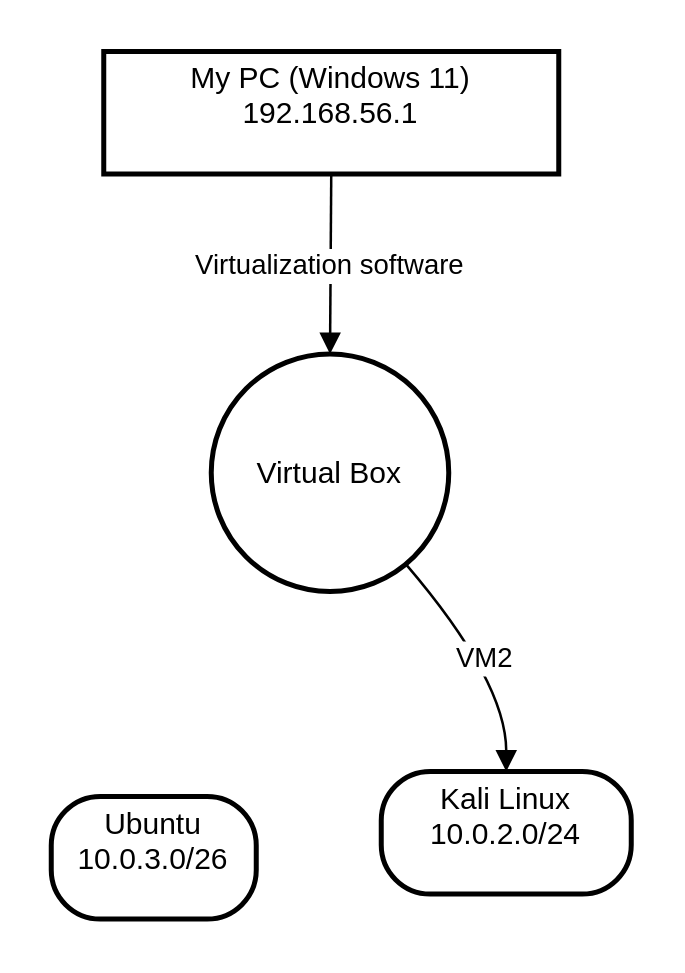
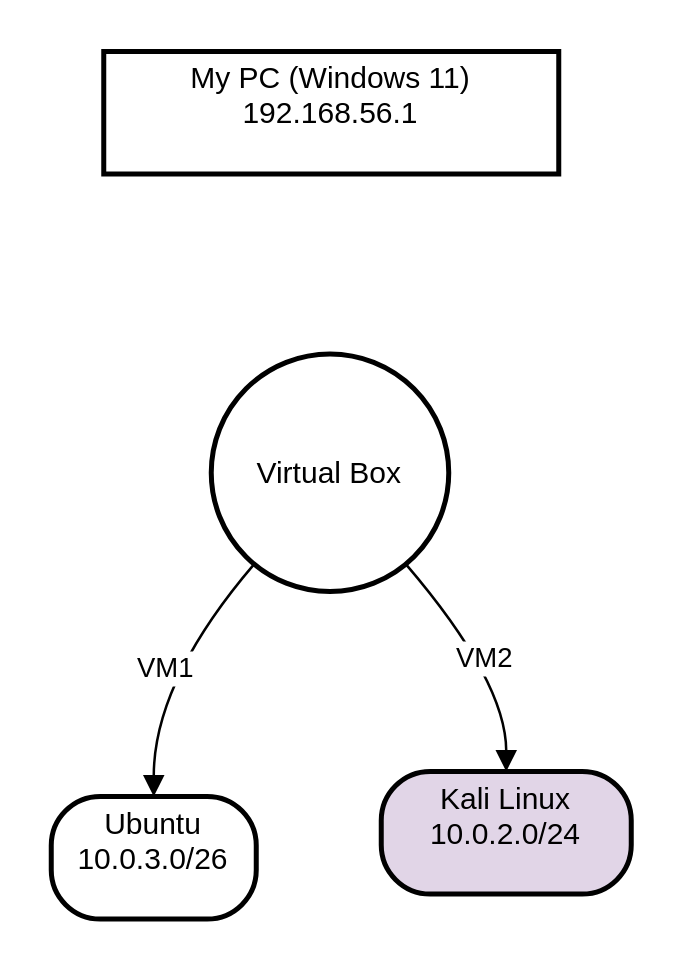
edge "My PC (Windows 11) 192.168.56.1" -> "Virtual Box": removed, label "Virtualization software"
edge "Virtual Box" -> "Ubuntu 10.0.3.0/26": added, label "VM1"
node "Kali Linux 10.0.2.0/24": fillcolor #ffffff -> #e1d5e7
